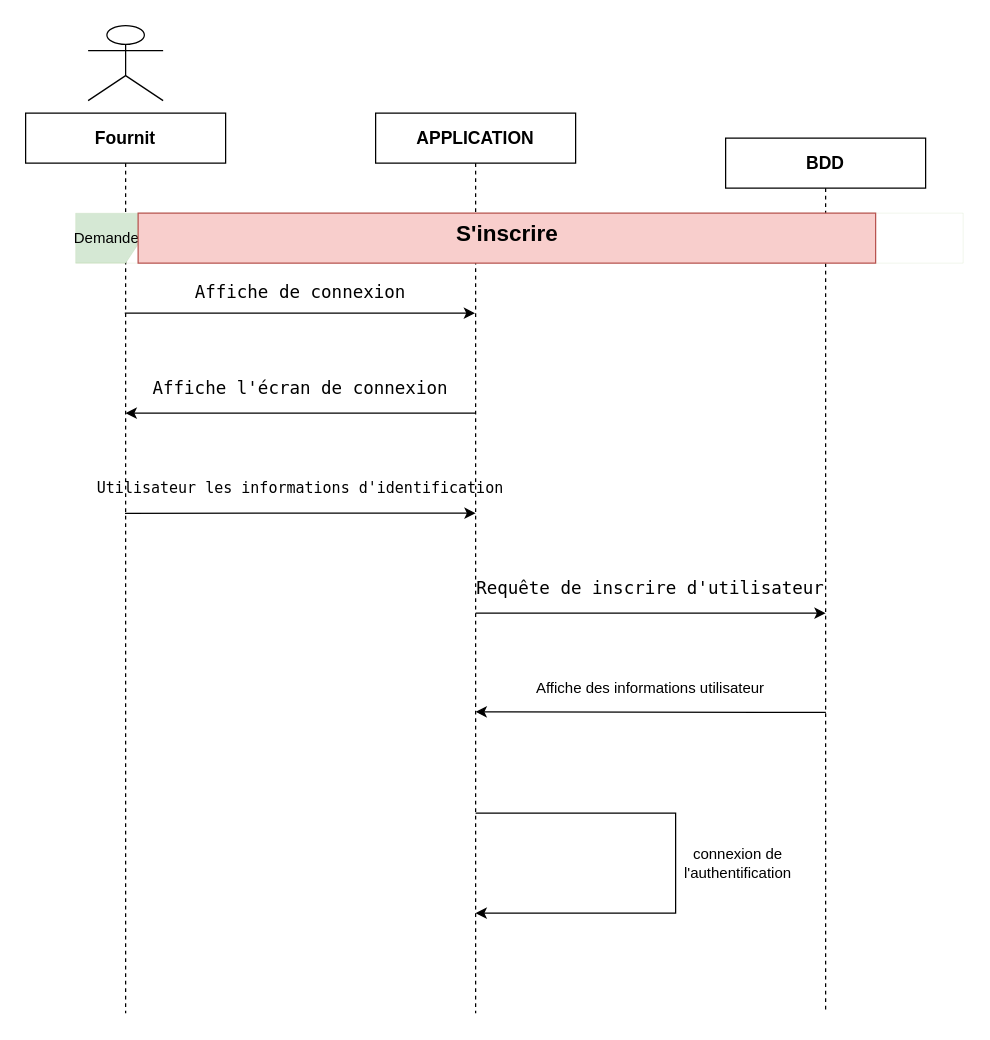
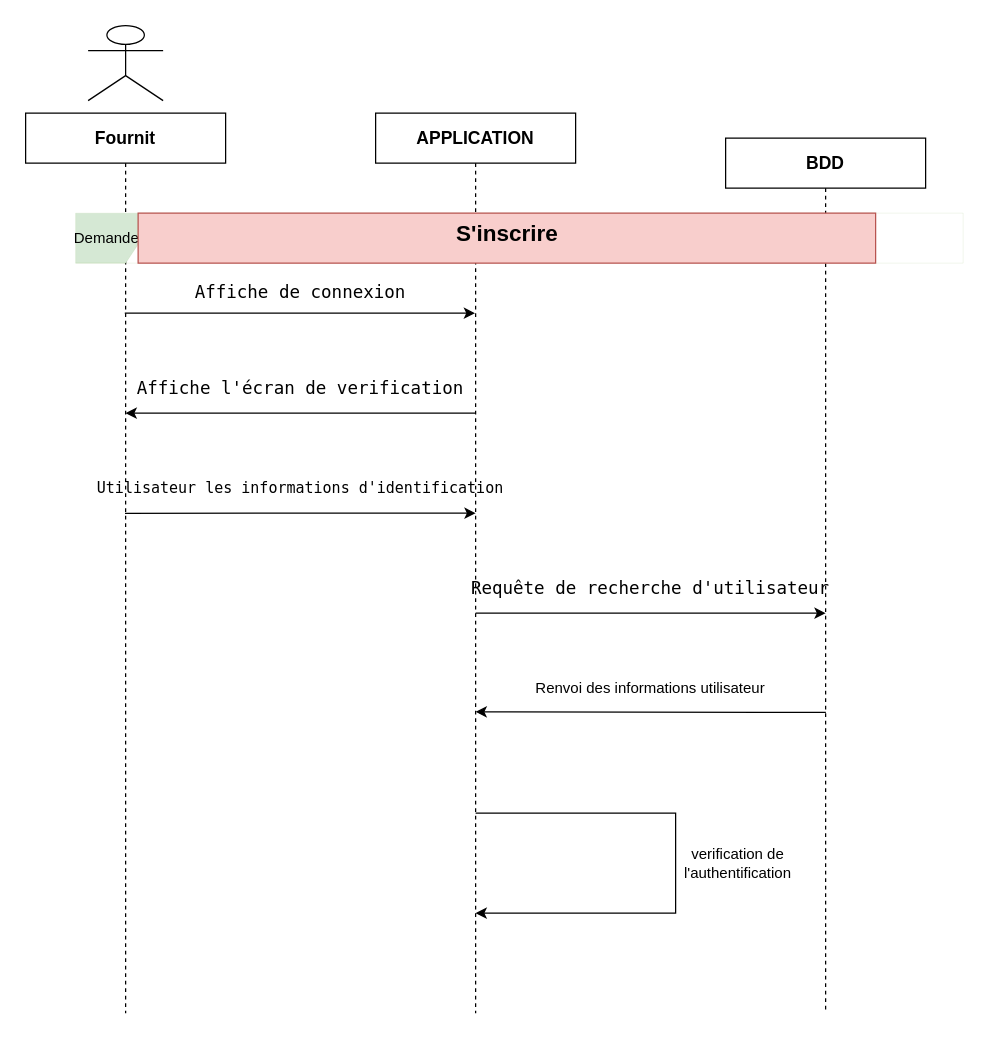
node "Affiche l'écran de connexion": label "Affiche l'écran de connexion" -> "Affiche l'écran de verification"
node "Requête de inscrire d'utilisateur": label "Requête de inscrire d'utilisateur" -> "Requête de recherche d'utilisateur"
node "Affiche des informations utilisateur": label "Affiche des informations utilisateur" -> "Renvoi des informations utilisateur"
node "connexion de l'authentification": label "connexion de l'authentification" -> "verification de l'authentification"
